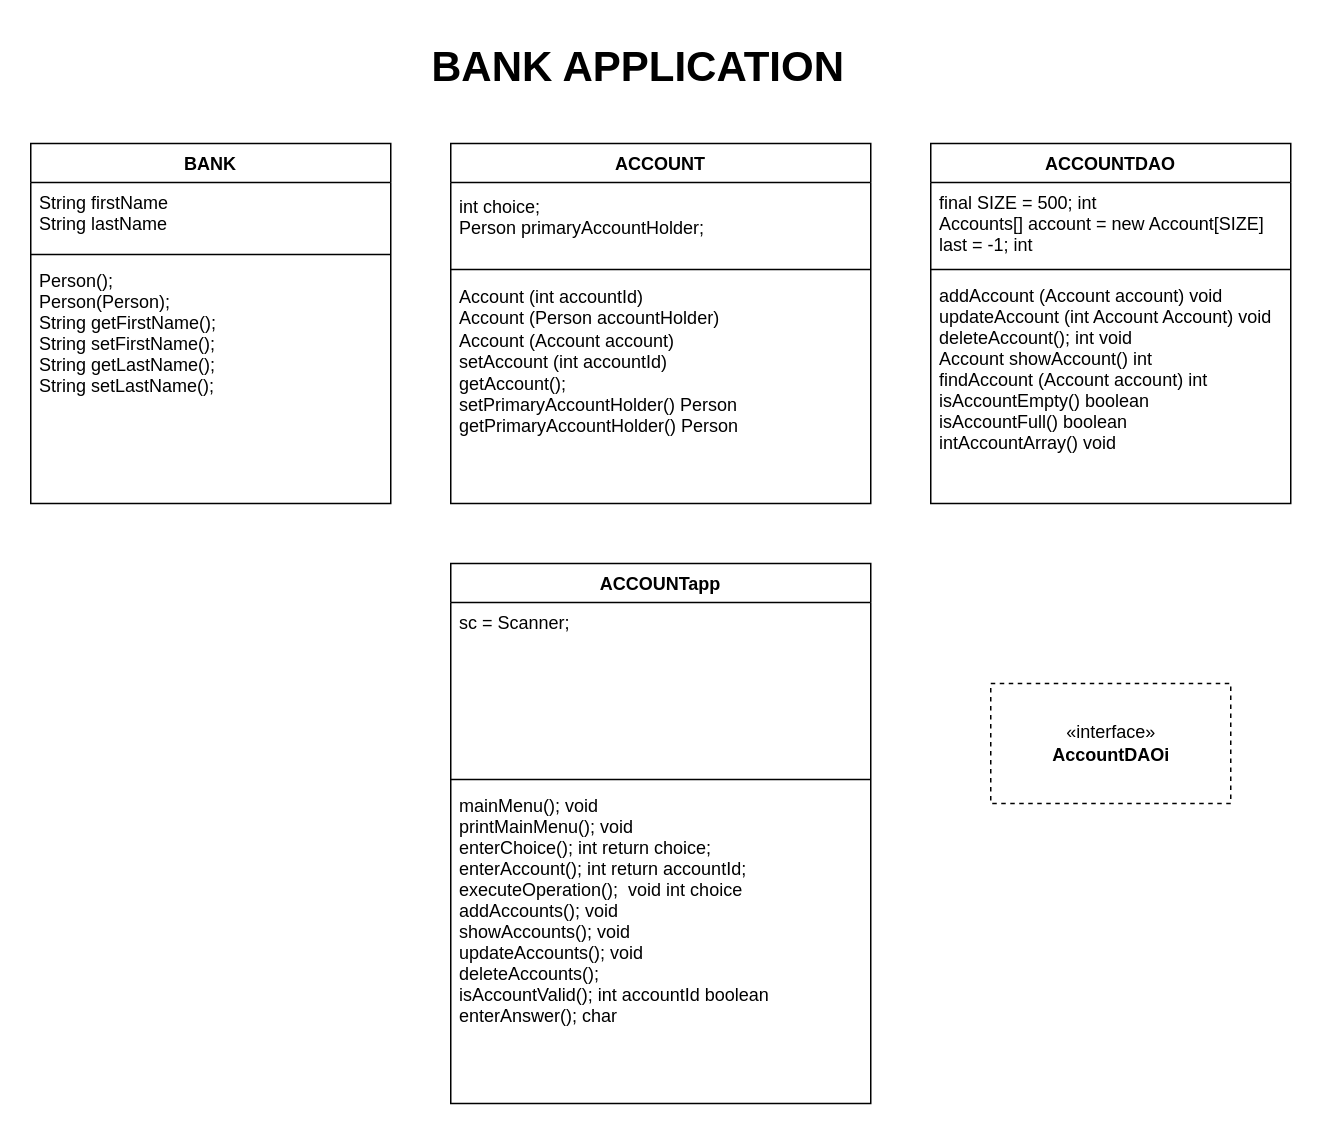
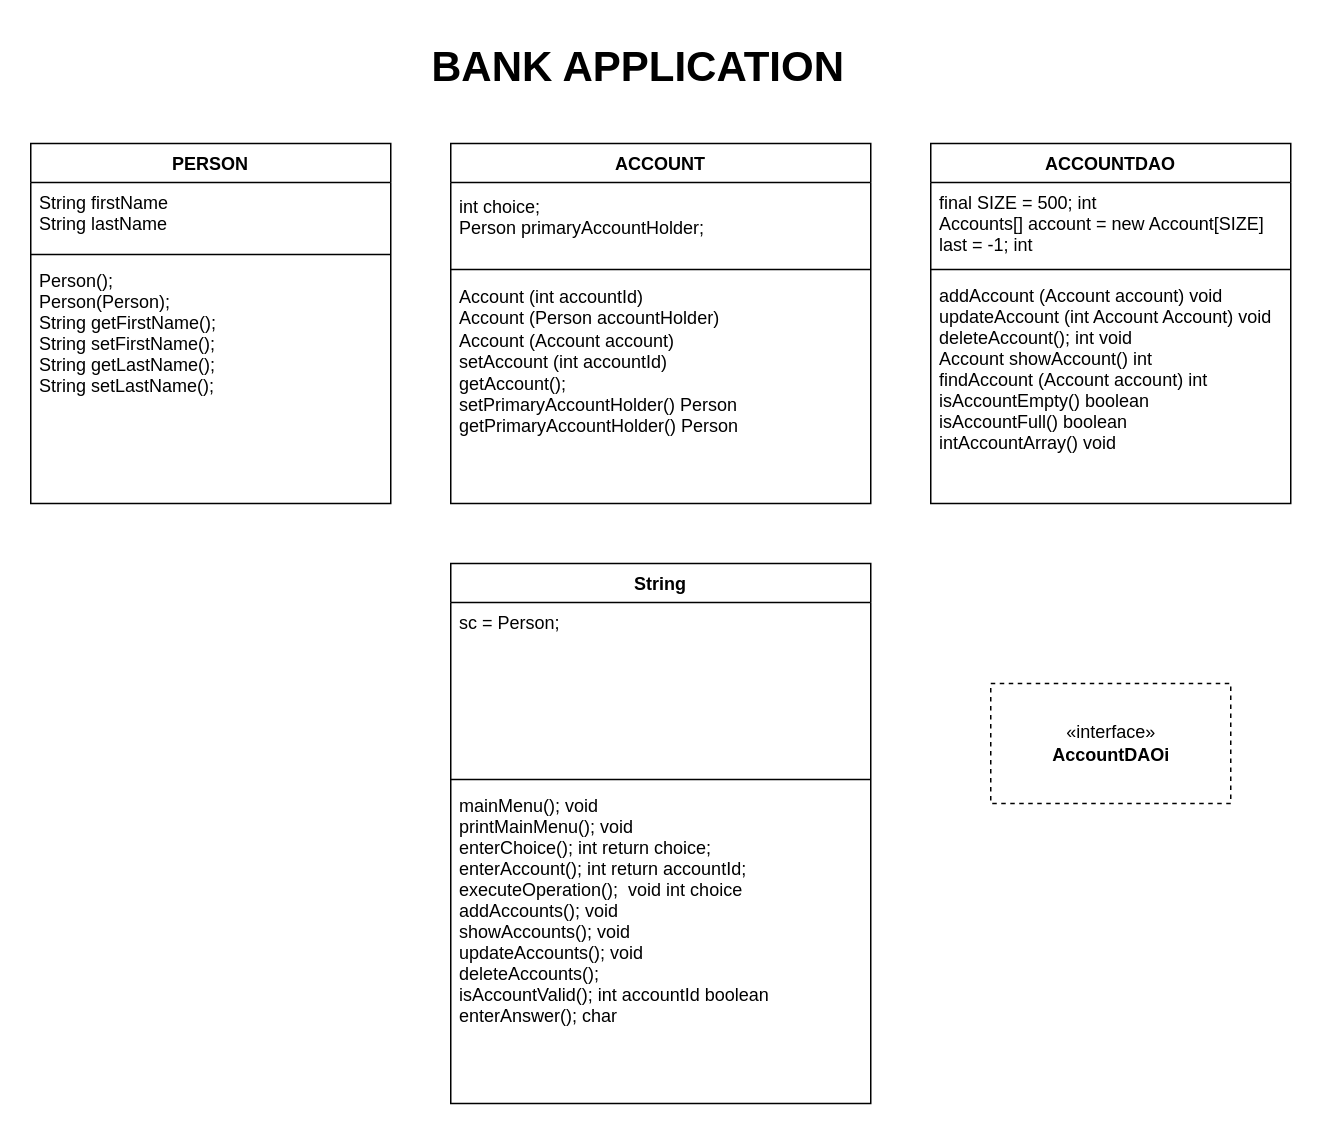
node "BANK": label "BANK" -> "PERSON"
node "ACCOUNTapp": label "ACCOUNTapp" -> "String"
node "sc = Scanner;": label "sc = Scanner;" -> "sc = Person;"
